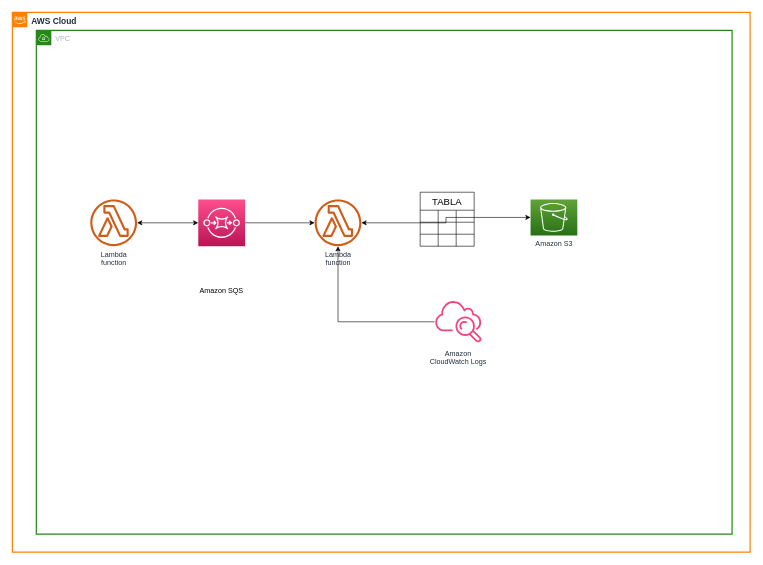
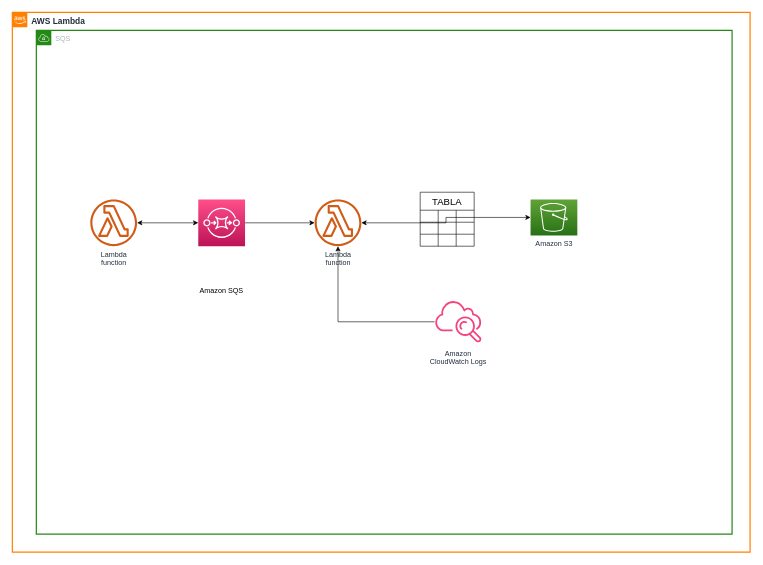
node "AWS Cloud": label "AWS Cloud" -> "AWS Lambda"
node "VPC": label "VPC" -> "SQS"
